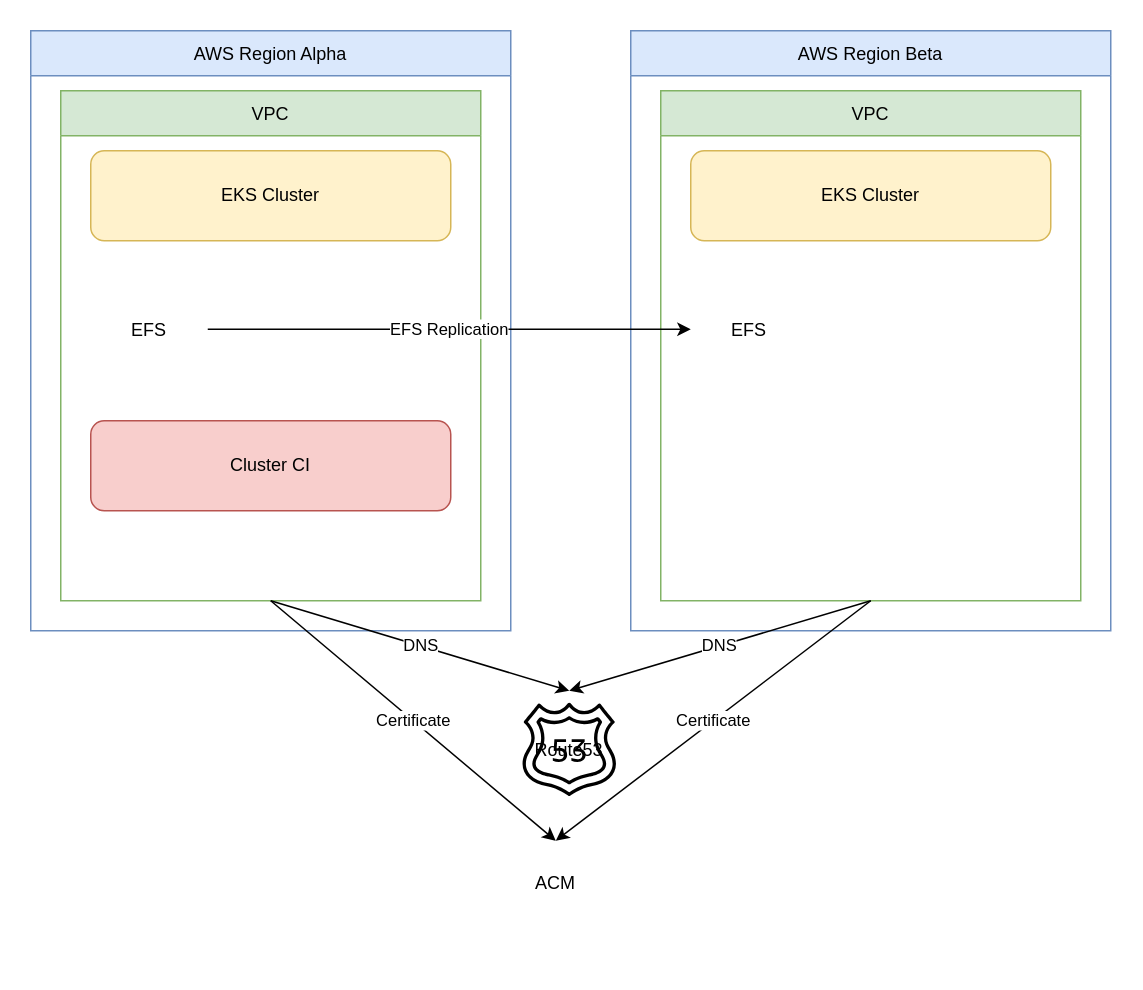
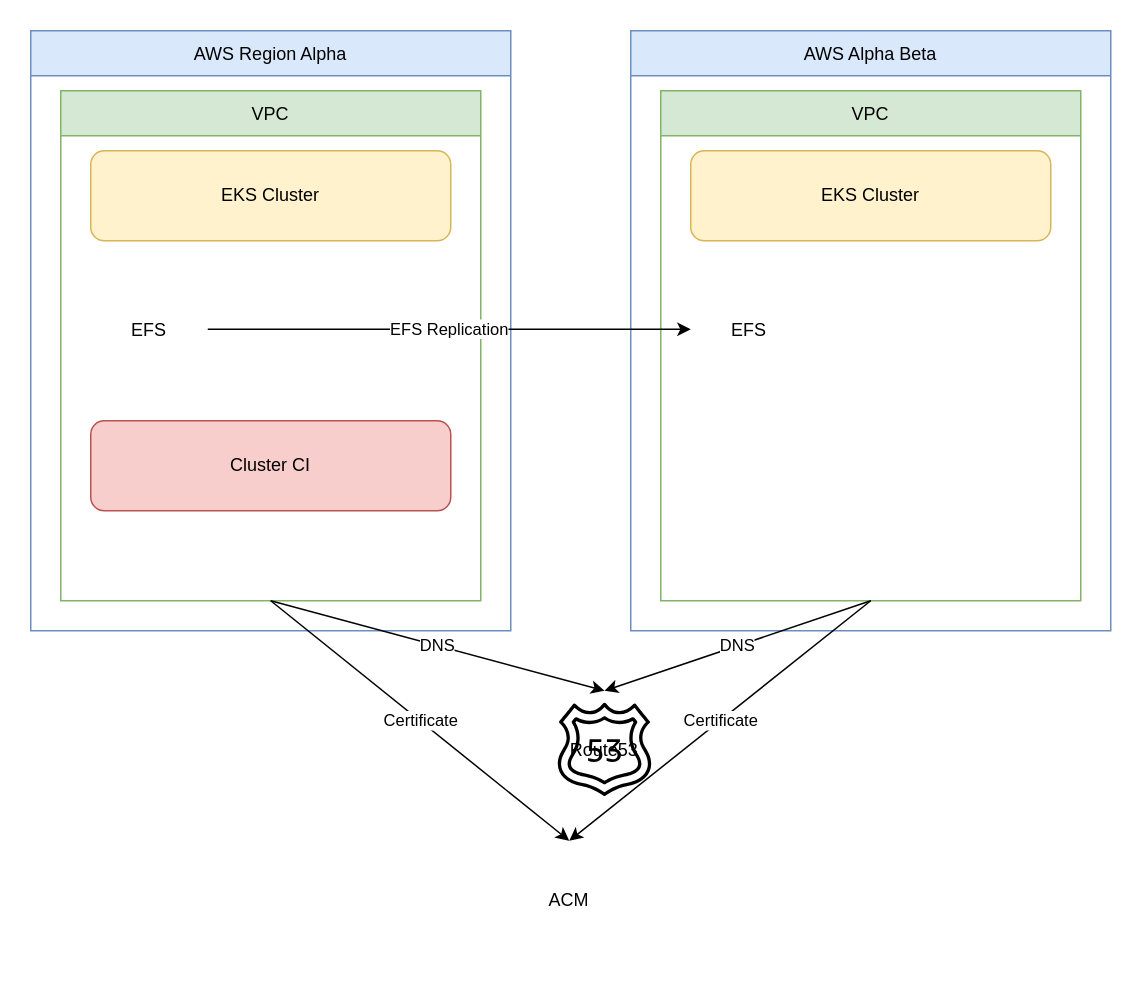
node "AWS Region Beta": label "AWS Region Beta" -> "AWS Alpha Beta"
node "Route53": size 117x117 -> 188x117
node "ACM": size 90x83 -> 117x117
